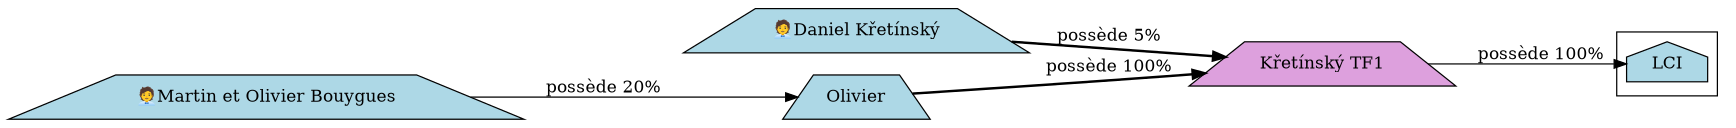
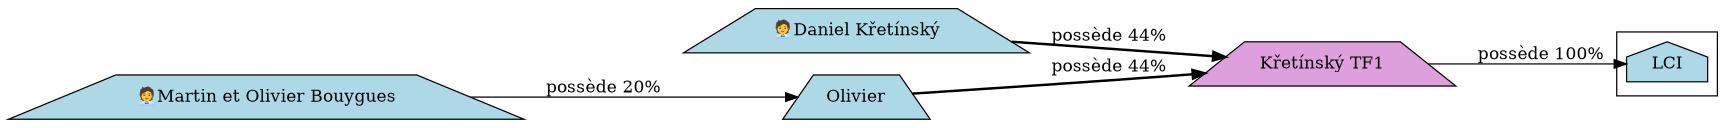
edge "🧑‍💼Daniel Křetínský" -> "Křetínský TF1": label "possède 5%" -> "possède 44%"
edge "Olivier" -> "Křetínský TF1": label "possède 100%" -> "possède 44%"
